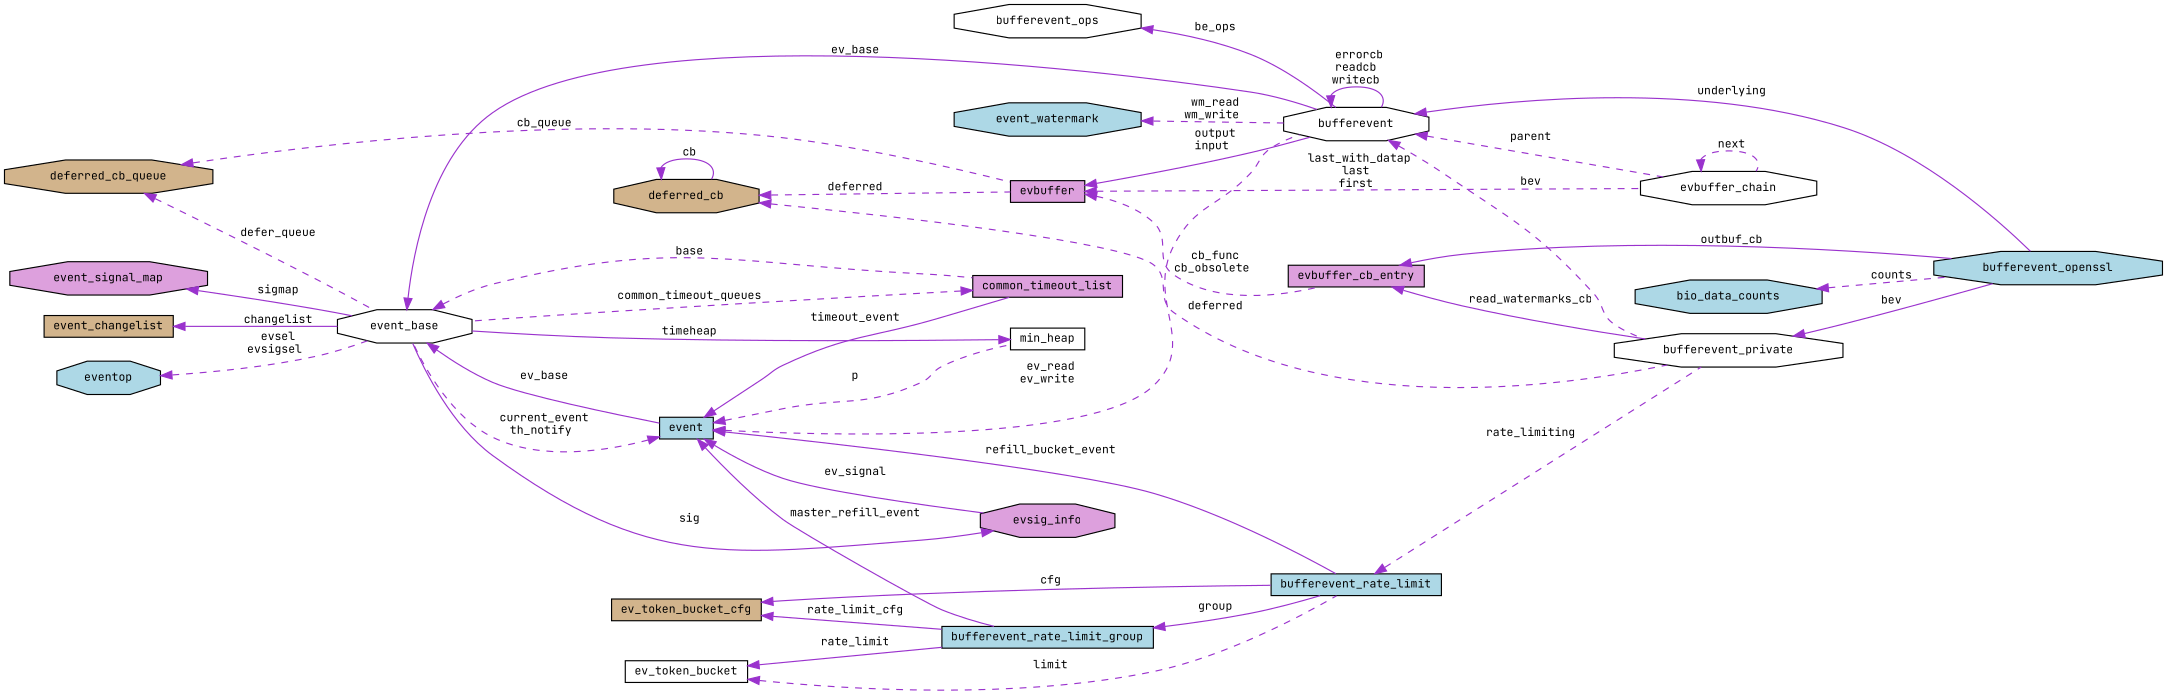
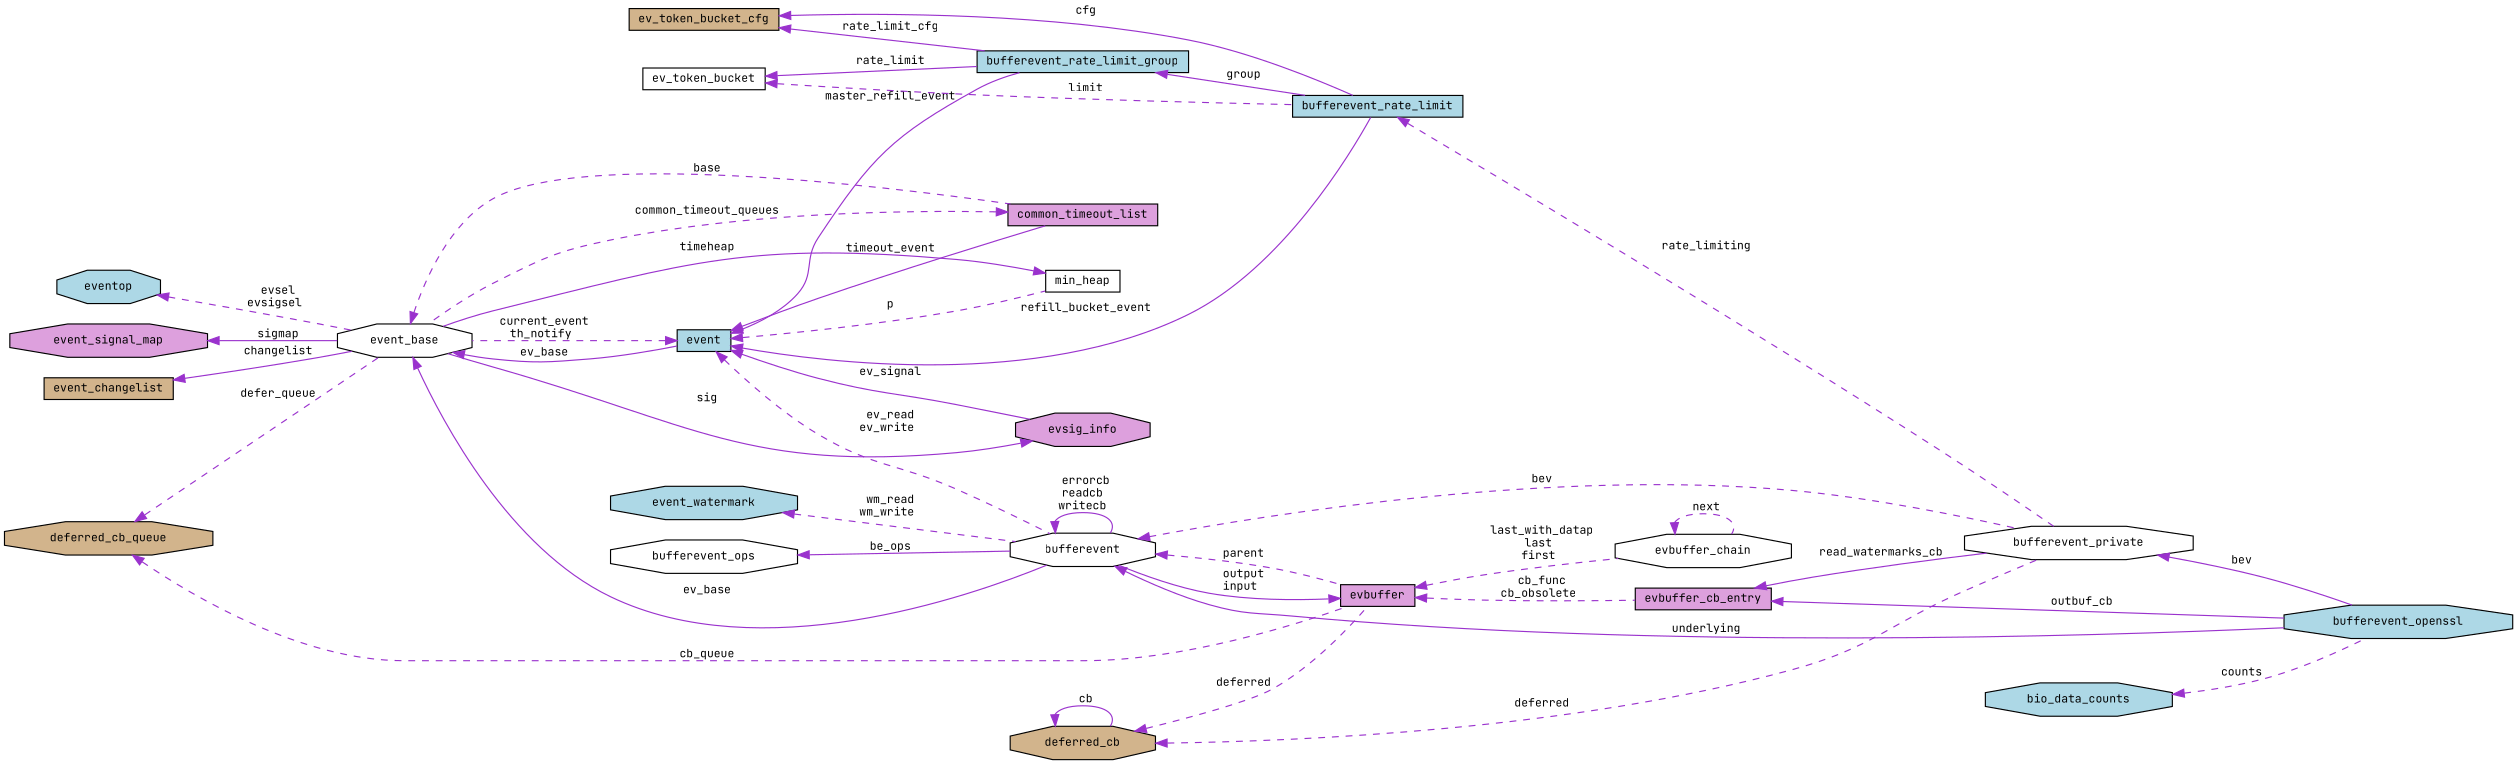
edge "evbuffer_chain" -> "bufferevent": now "evbuffer" -> "bufferevent"
